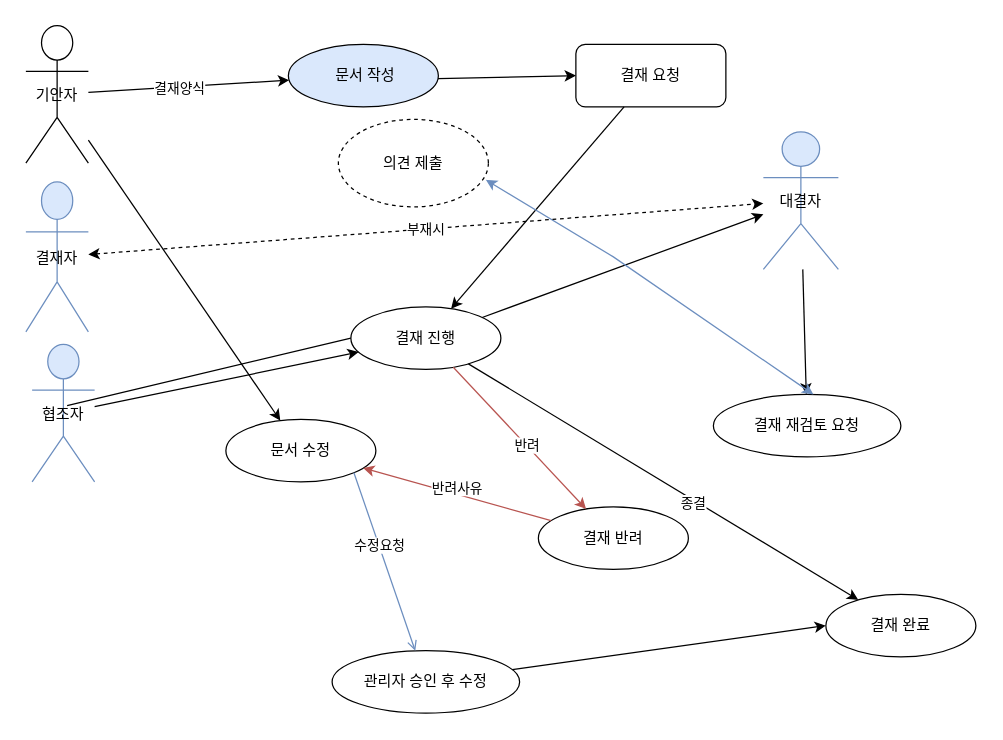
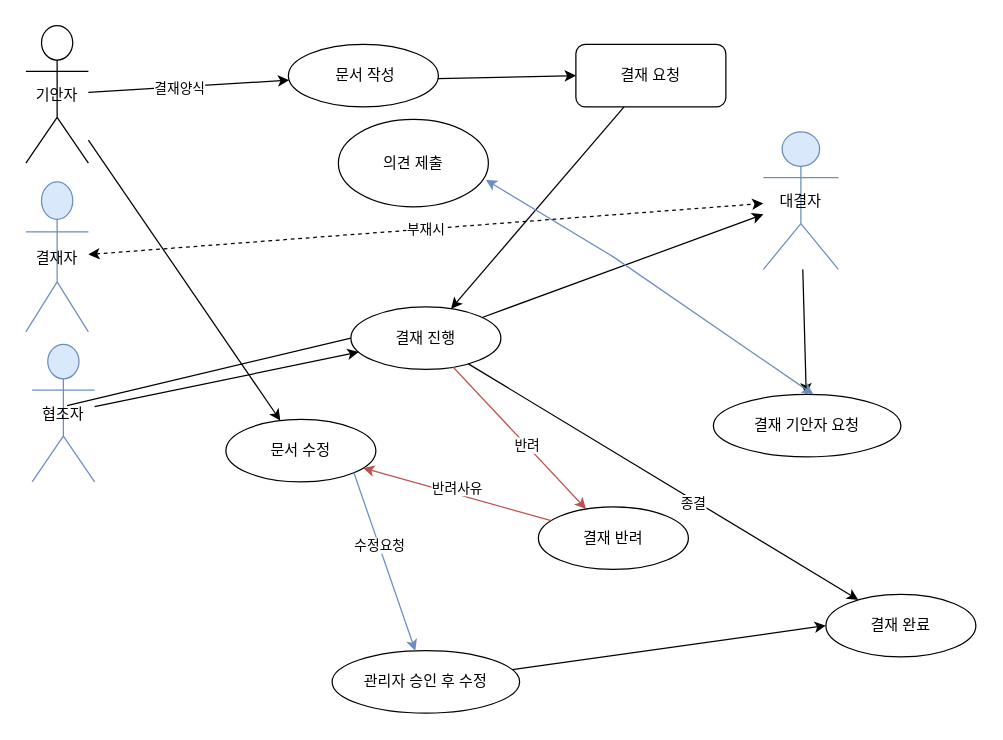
node "문서 작성": fillcolor #dae8fc -> #ffffff
node "의견 제출": style dashed -> solid
node "결재 재검토 요청": label "결재 재검토 요청" -> "결재 기안자 요청"
edge "문서 수정" -> "관리자 승인 후 수정": arrowhead open -> classic
